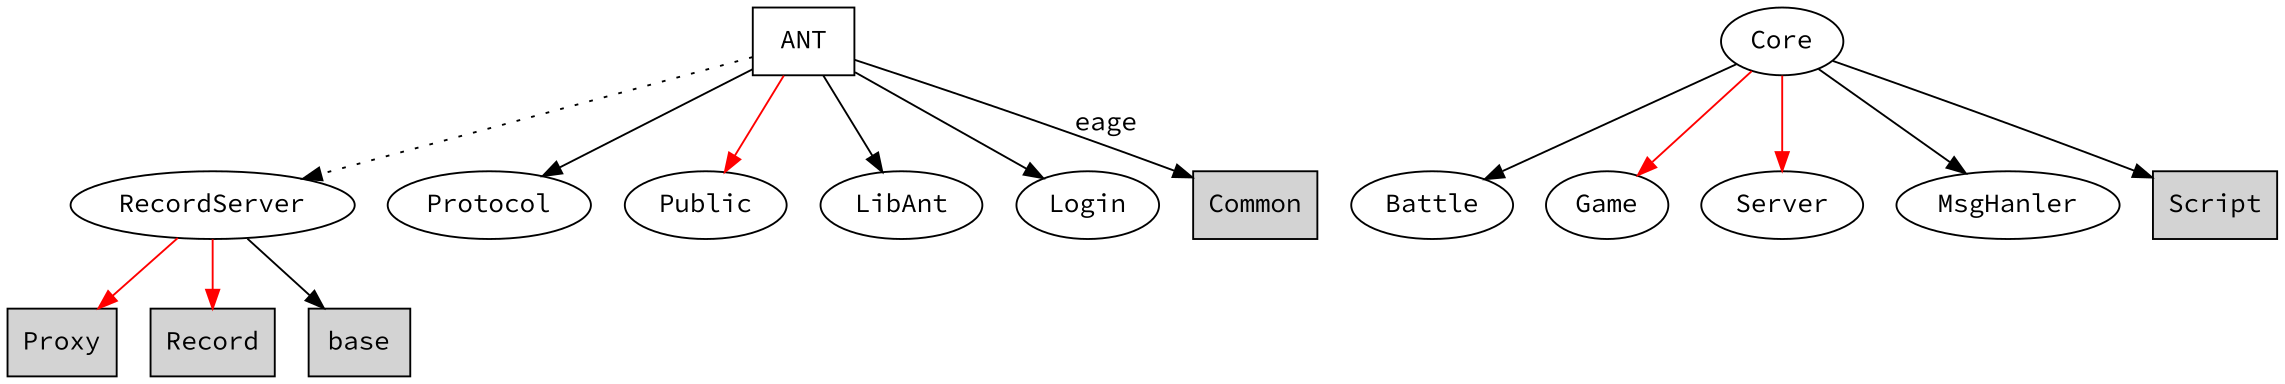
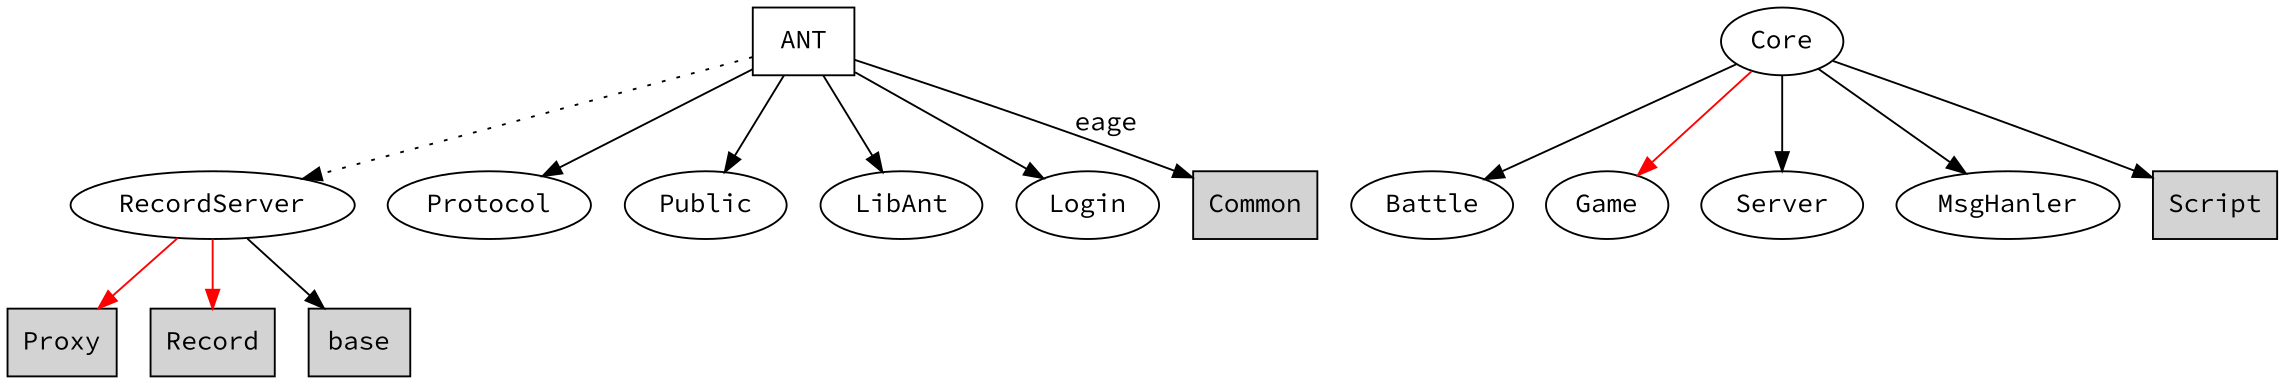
edge "Core" -> "Server": color red -> black
edge "ANT" -> "Public": color red -> black
